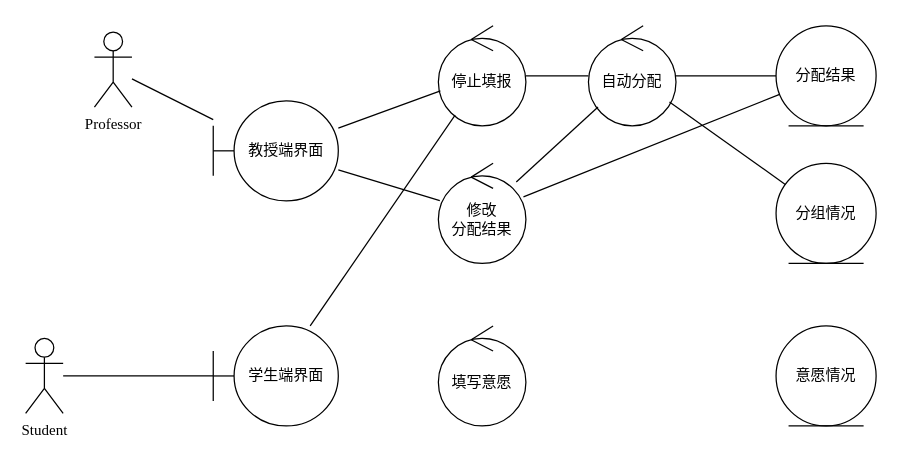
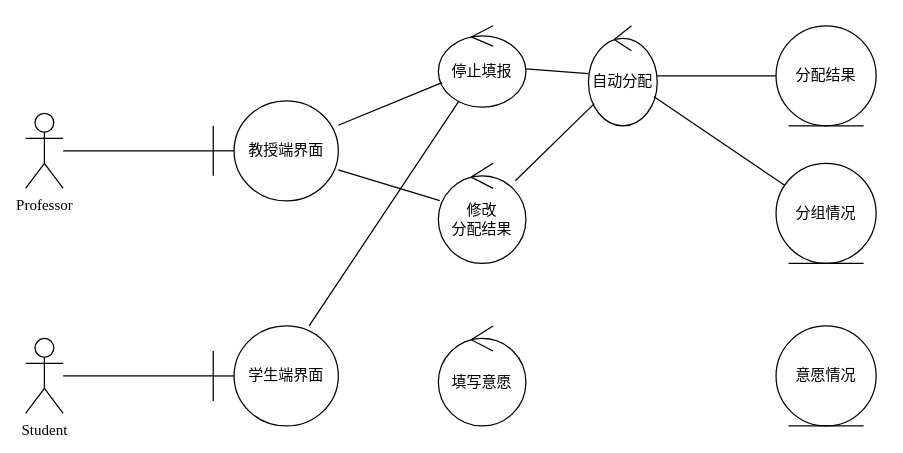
node "Professor": moved (113, 69) -> (44, 151)
node "停止填报": size 88x100 -> 88x81
node "自动分配": size 88x100 -> 69x100
edge "分配结果" -- "修改 分配结果": removed
